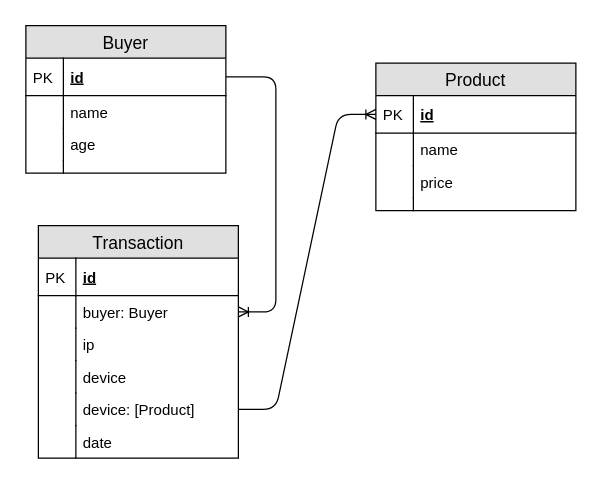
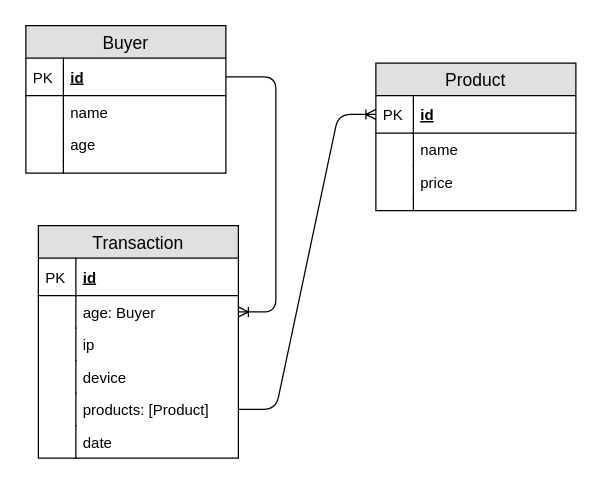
node "buyer: Buyer": label "buyer: Buyer" -> "age: Buyer"
node "device: [Product]": label "device: [Product]" -> "products: [Product]"
